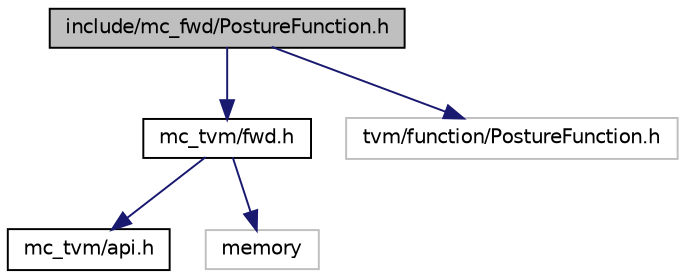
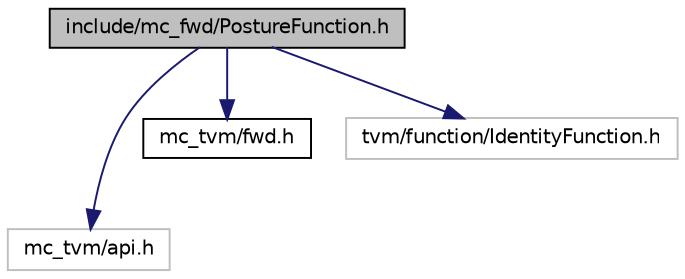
node "tvm/function/PostureFunction.h": label "tvm/function/PostureFunction.h" -> "tvm/function/IdentityFunction.h"
edge "mc_tvm/fwd.h" -> "mc_tvm/api.h": now "include/mc_fwd/PostureFunction.h" -> "mc_tvm/api.h"
node "mc_tvm/api.h": color black -> grey75
node "memory": removed
